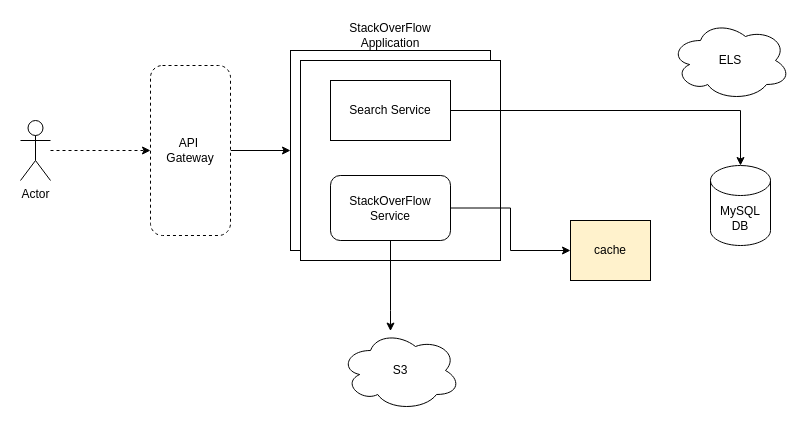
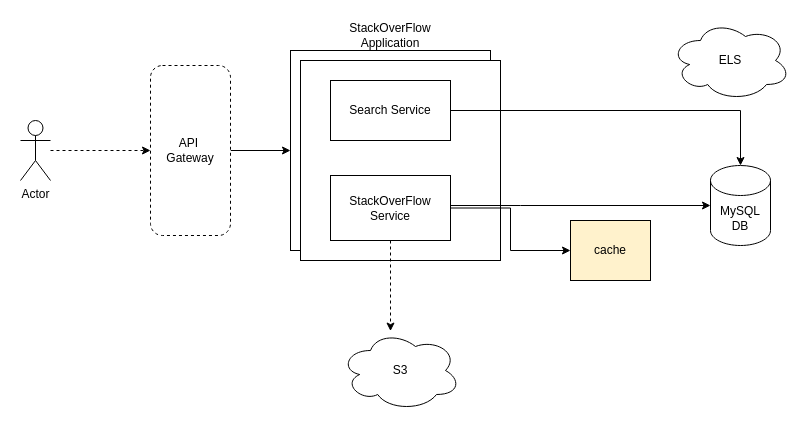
edge "StackOverFlow Service" -> "MySQL DB": added
node "StackOverFlow Service": shape rounded rectangle -> rectangle
edge "StackOverFlow Service" -> "S3": style solid -> dashed
